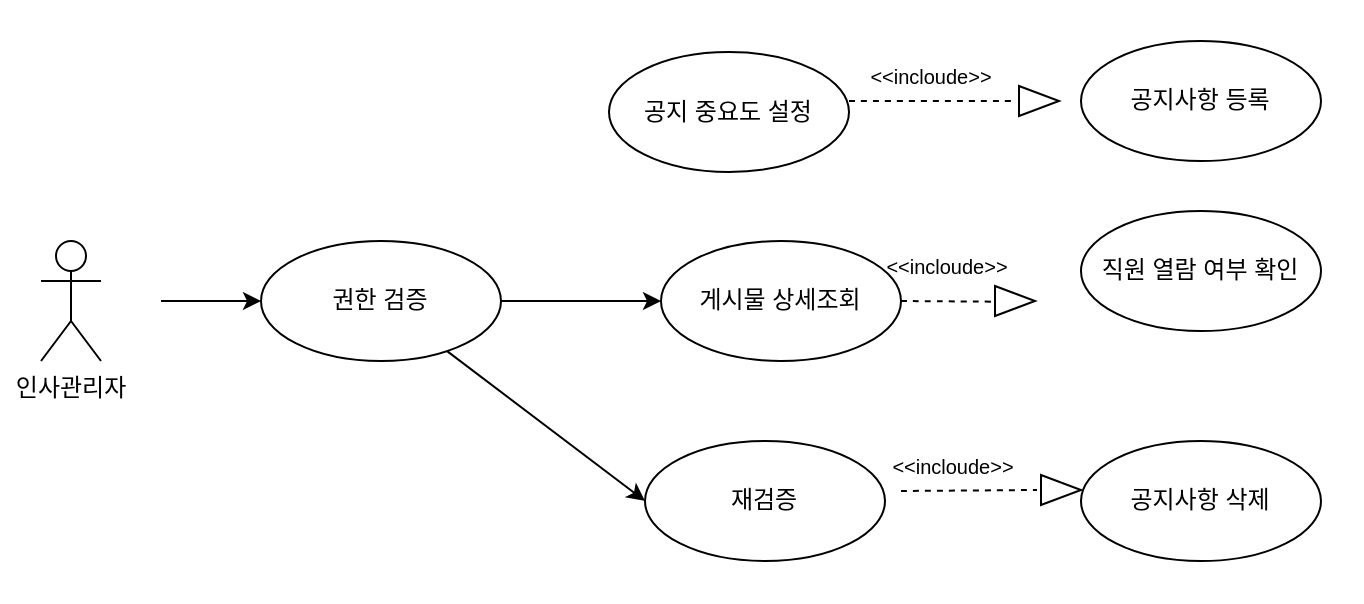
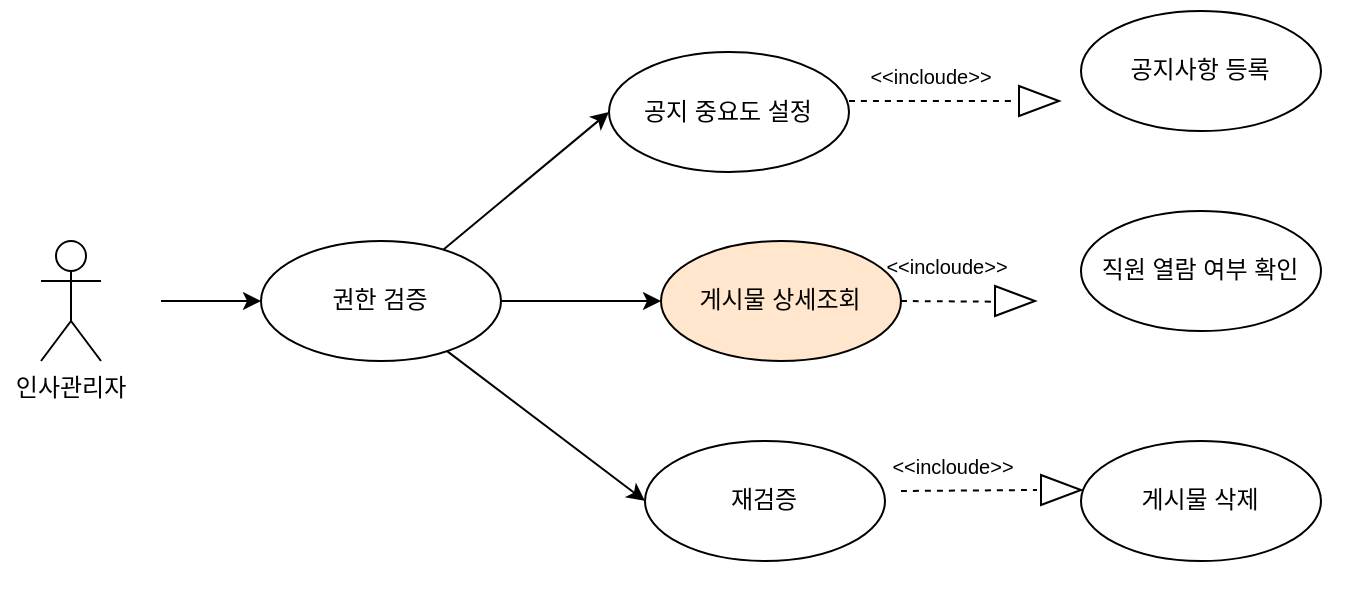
node "공지사항 등록": moved (1201, 101) -> (1201, 71)
edge "권한 검증" -> "공지 중요도 설정": added
node "게시물 상세조회": fillcolor #ffffff -> #ffe6cc
node "공지사항 삭제": label "공지사항 삭제" -> "게시물 삭제"
